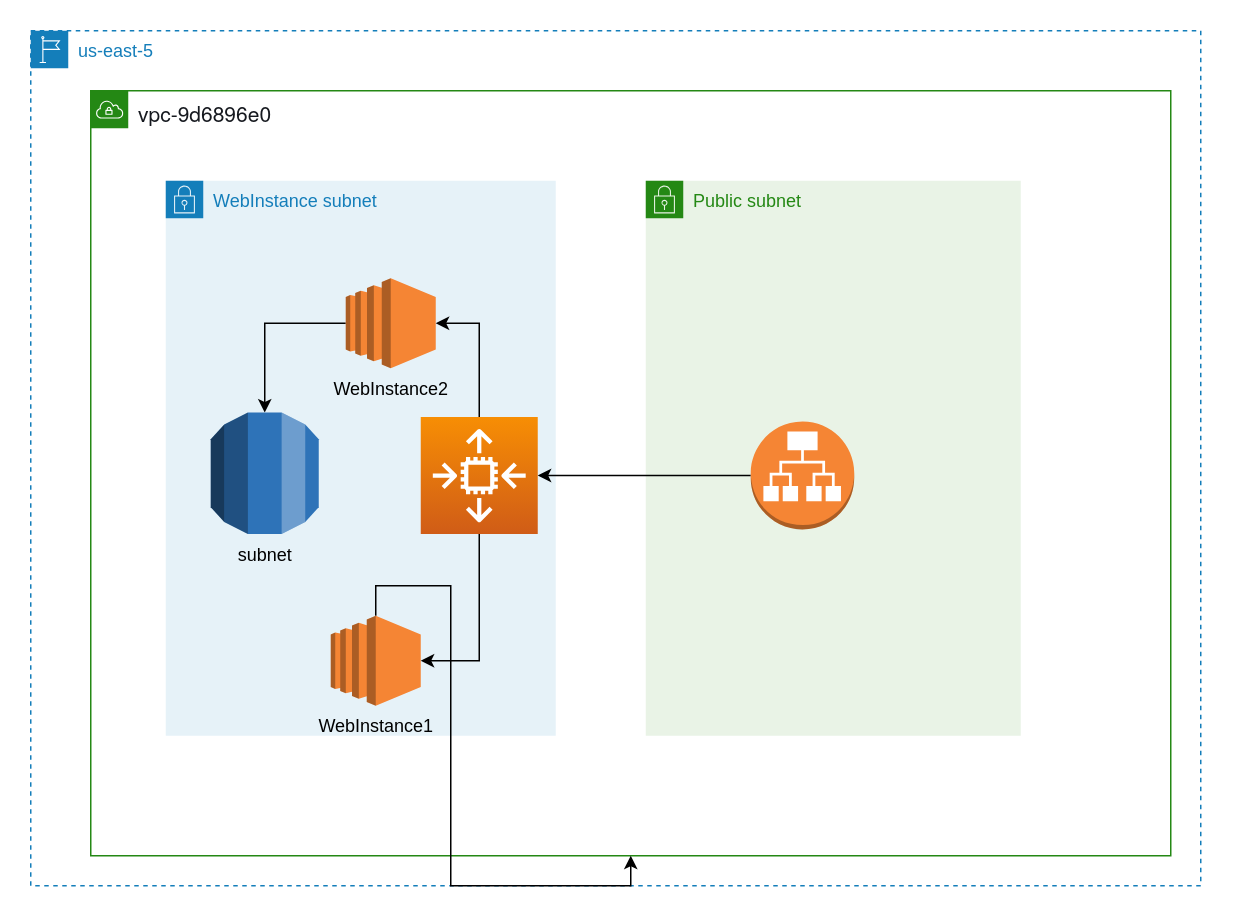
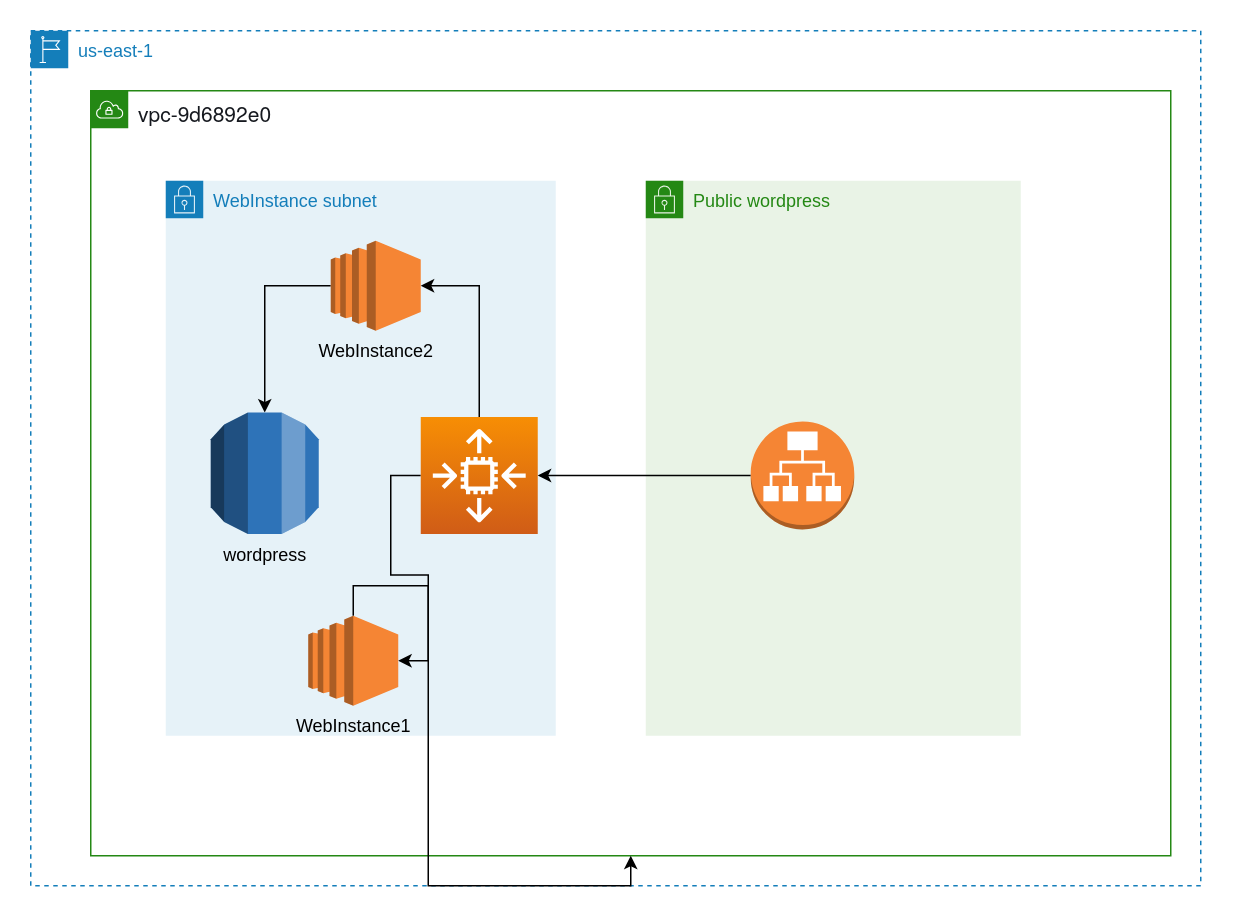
node "us-east-5": label "us-east-5" -> "us-east-1"
node "vpc-9d6896e0": label "vpc-9d6896e0" -> "vpc-9d6892e0"
node "Public subnet": label "Public subnet" -> "Public wordpress"
node "WebInstance2": moved (391, 323) -> (376, 286)
node "subnet": label "subnet" -> "wordpress"
node "WebInstance1": moved (376, 661) -> (353, 661)
